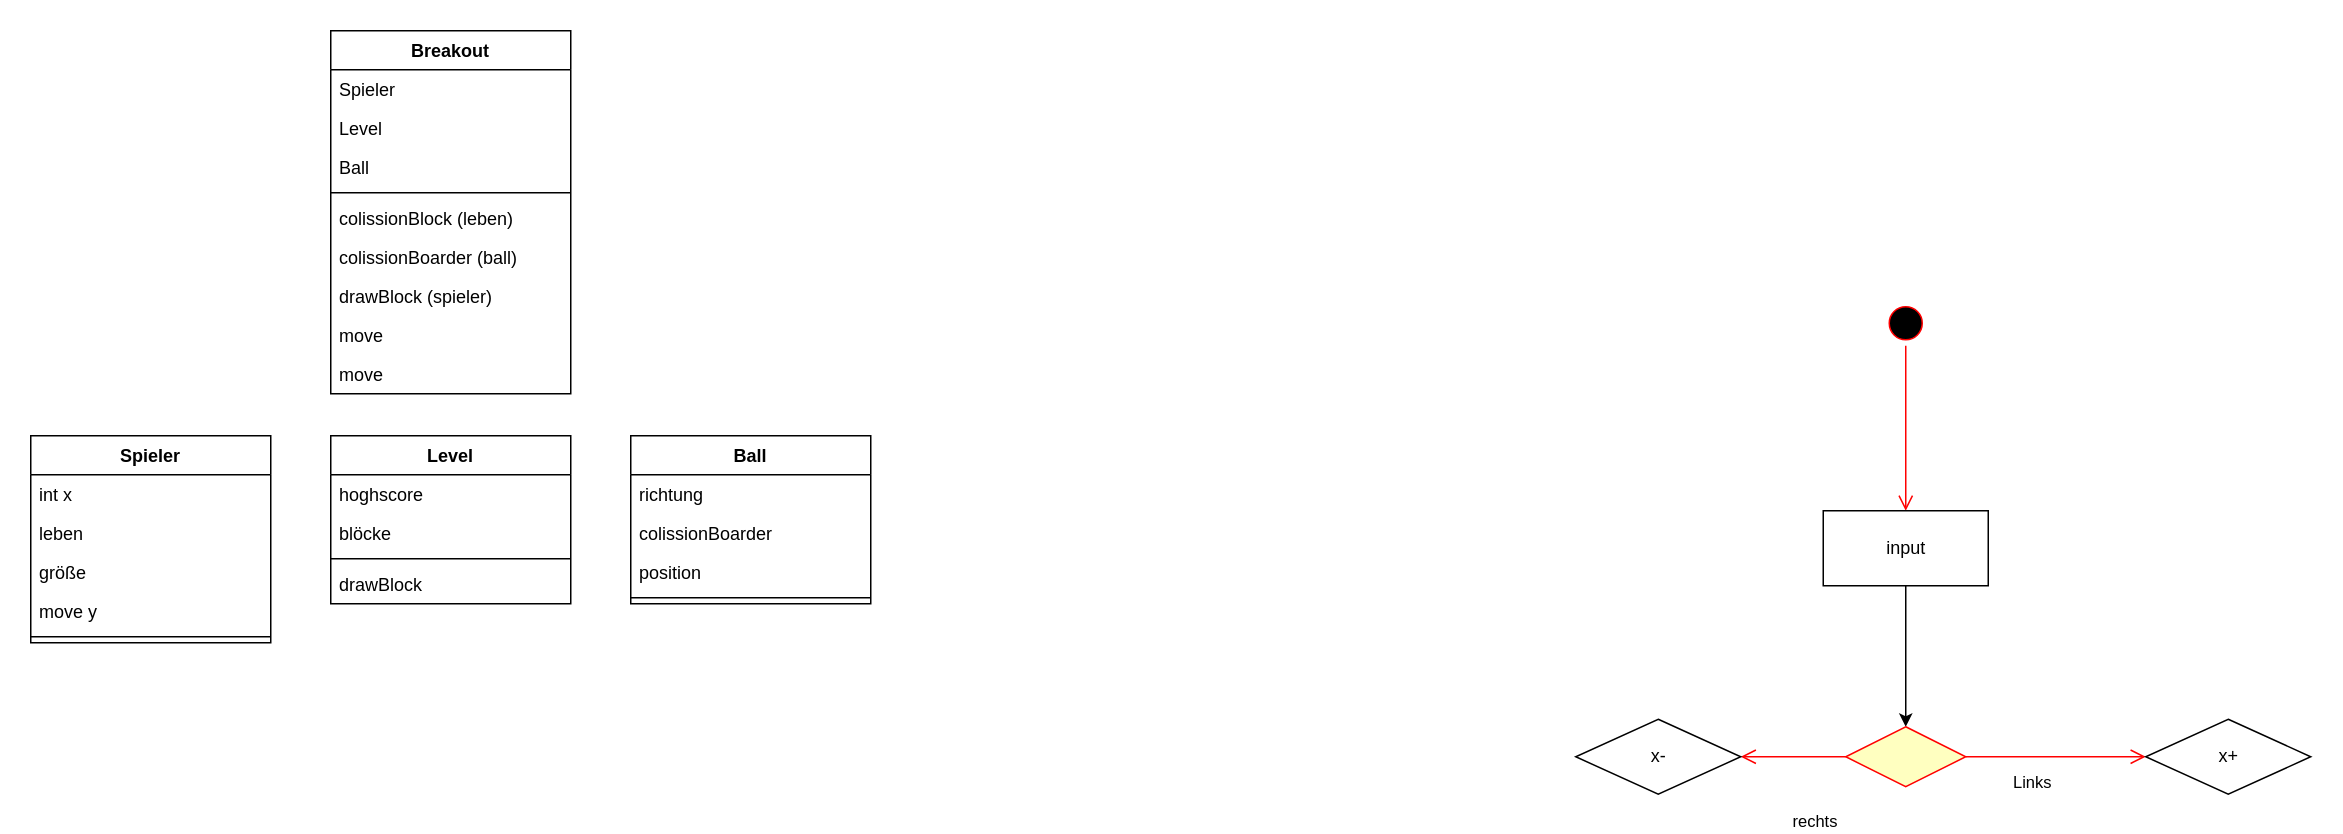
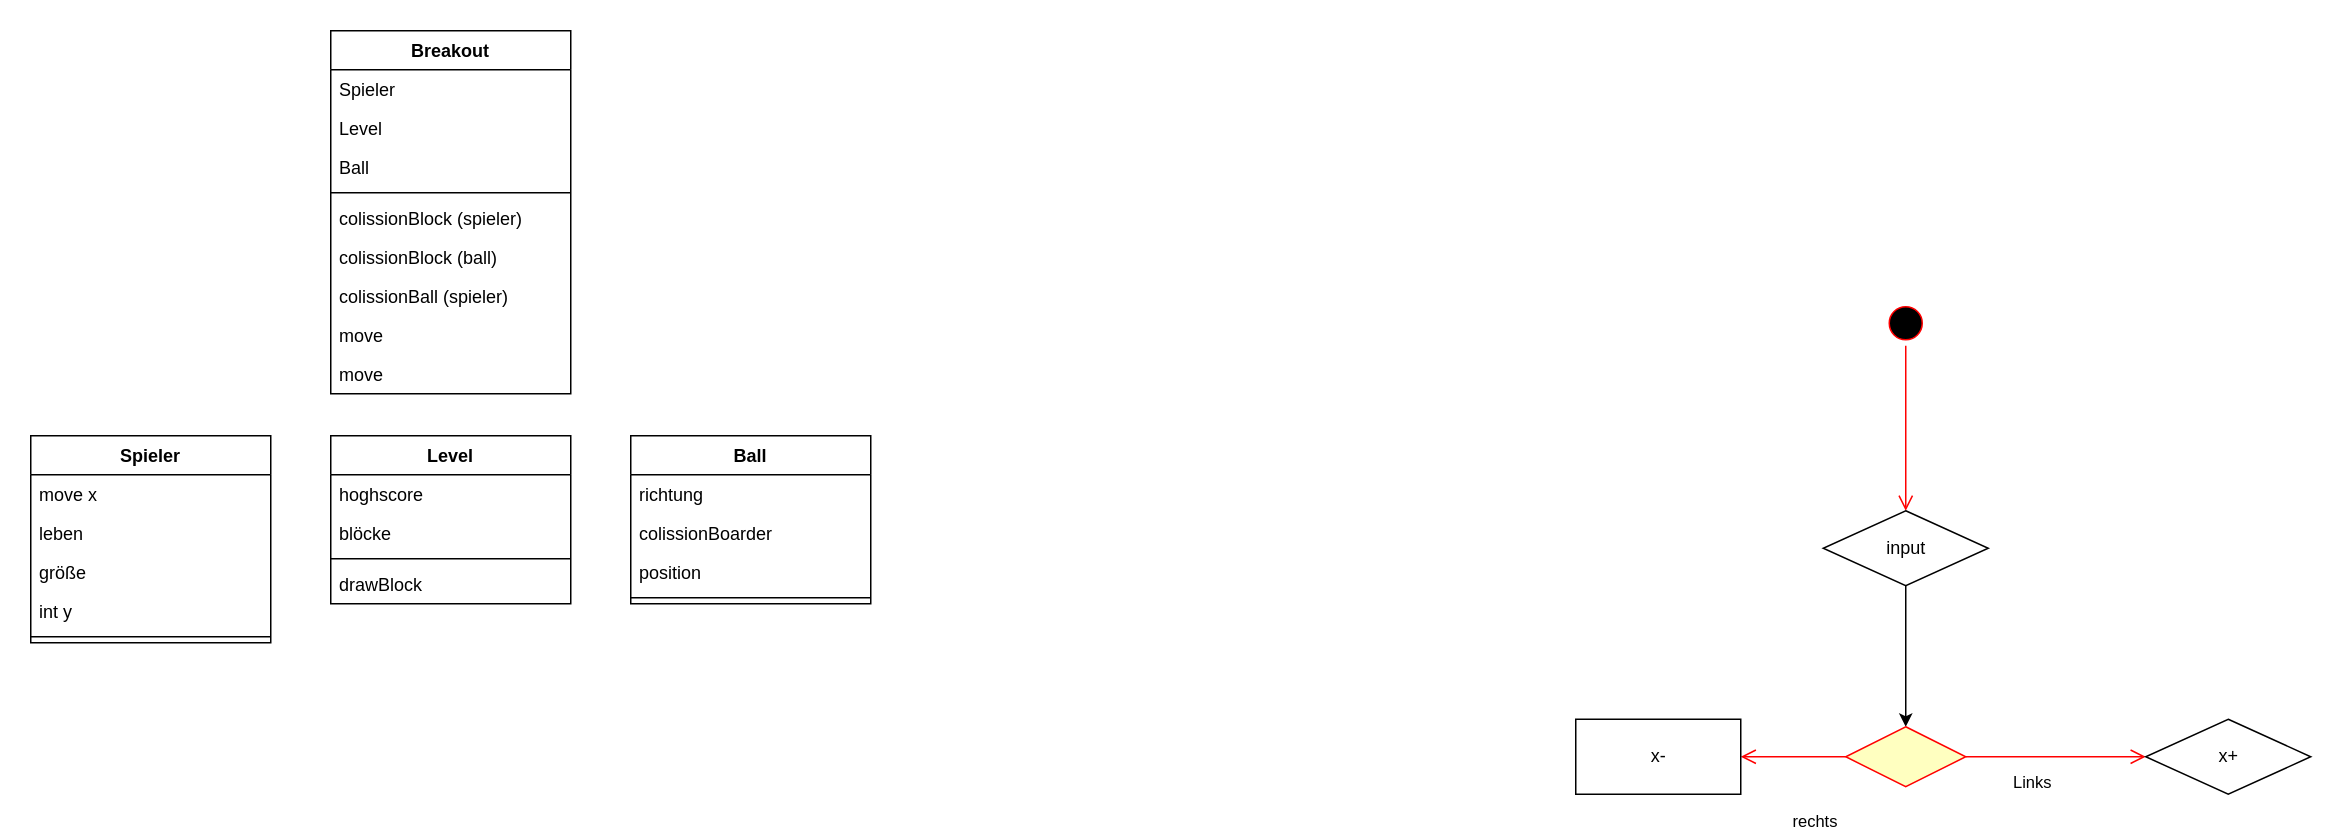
node "colissionBlock (leben)": label "colissionBlock (leben)" -> "colissionBlock (spieler)"
node "colissionBoarder (ball)": label "colissionBoarder (ball)" -> "colissionBlock (ball)"
node "drawBlock (spieler)": label "drawBlock (spieler)" -> "colissionBall (spieler)"
node "int x": label "int x" -> "move x"
node "input": shape rectangle -> diamond
node "move y": label "move y" -> "int y"
node "x-": shape diamond -> rectangle
